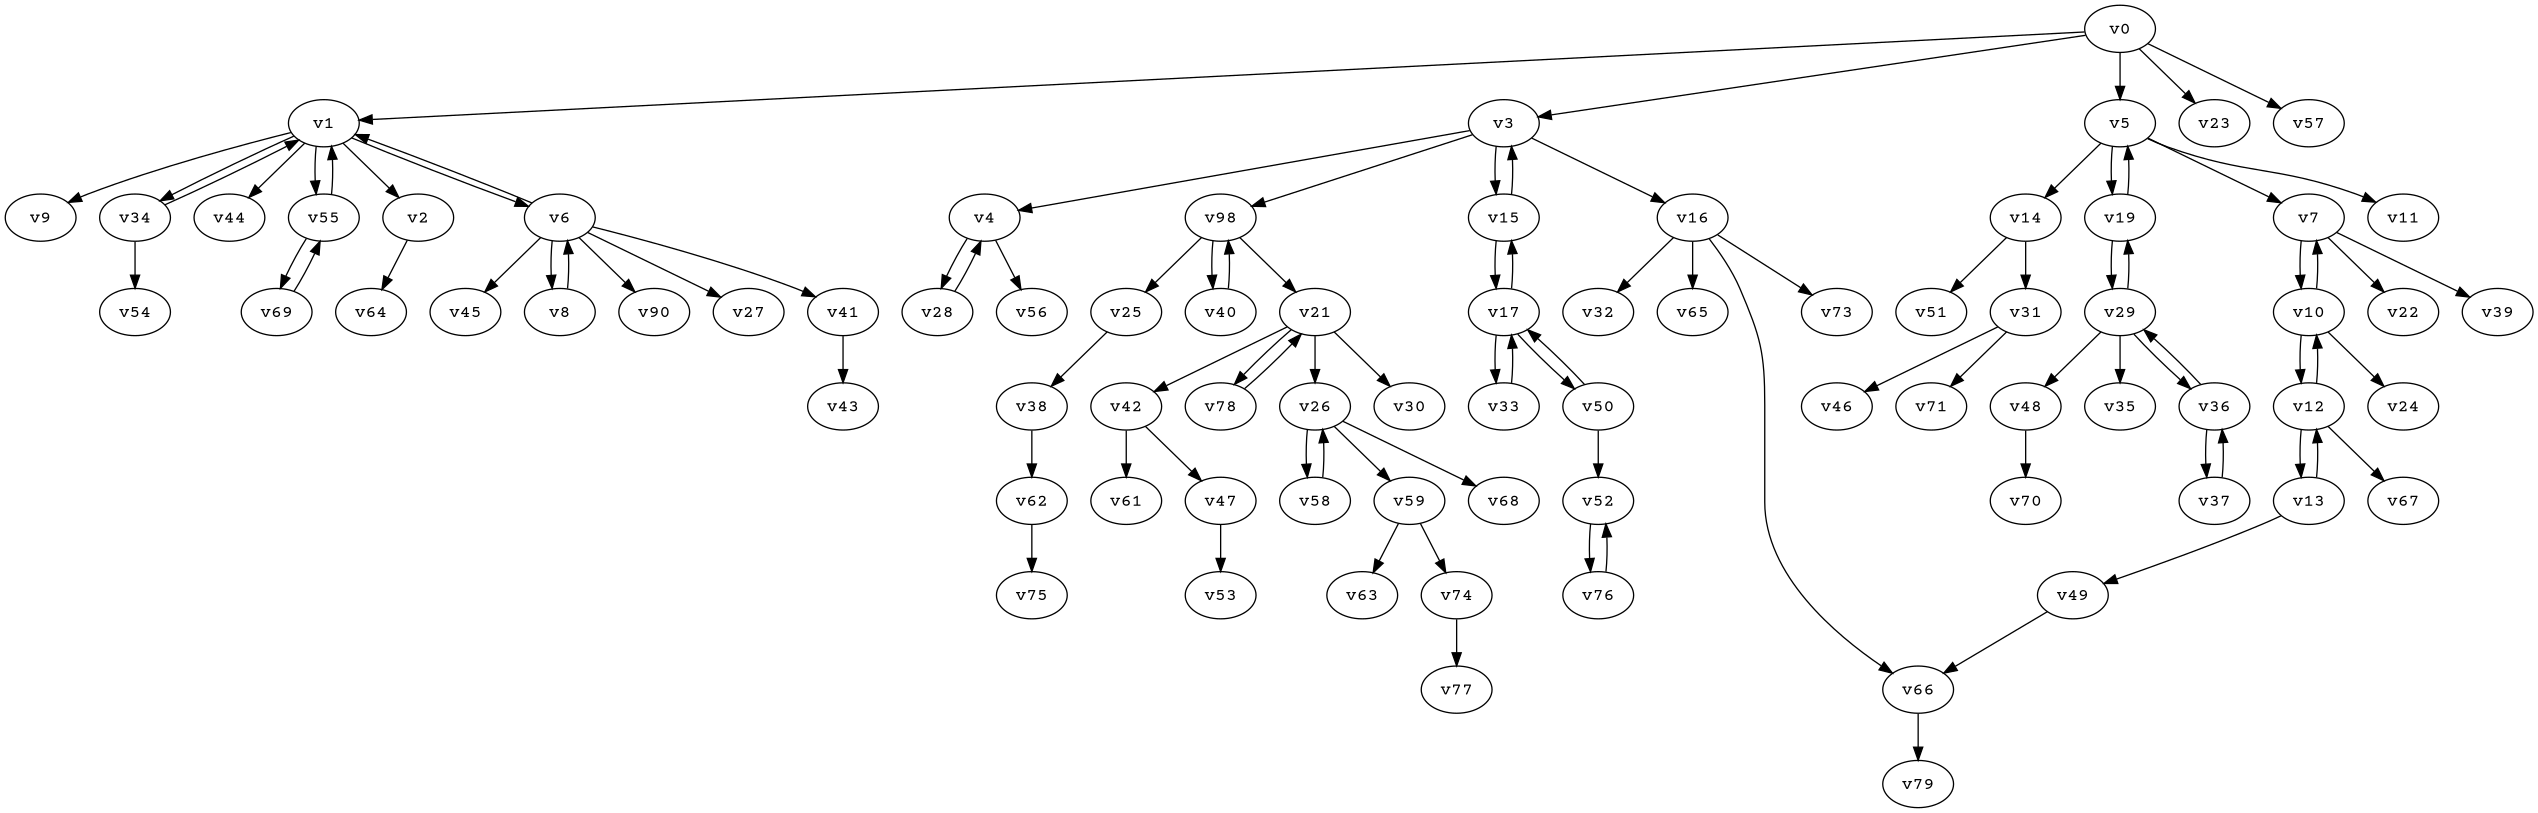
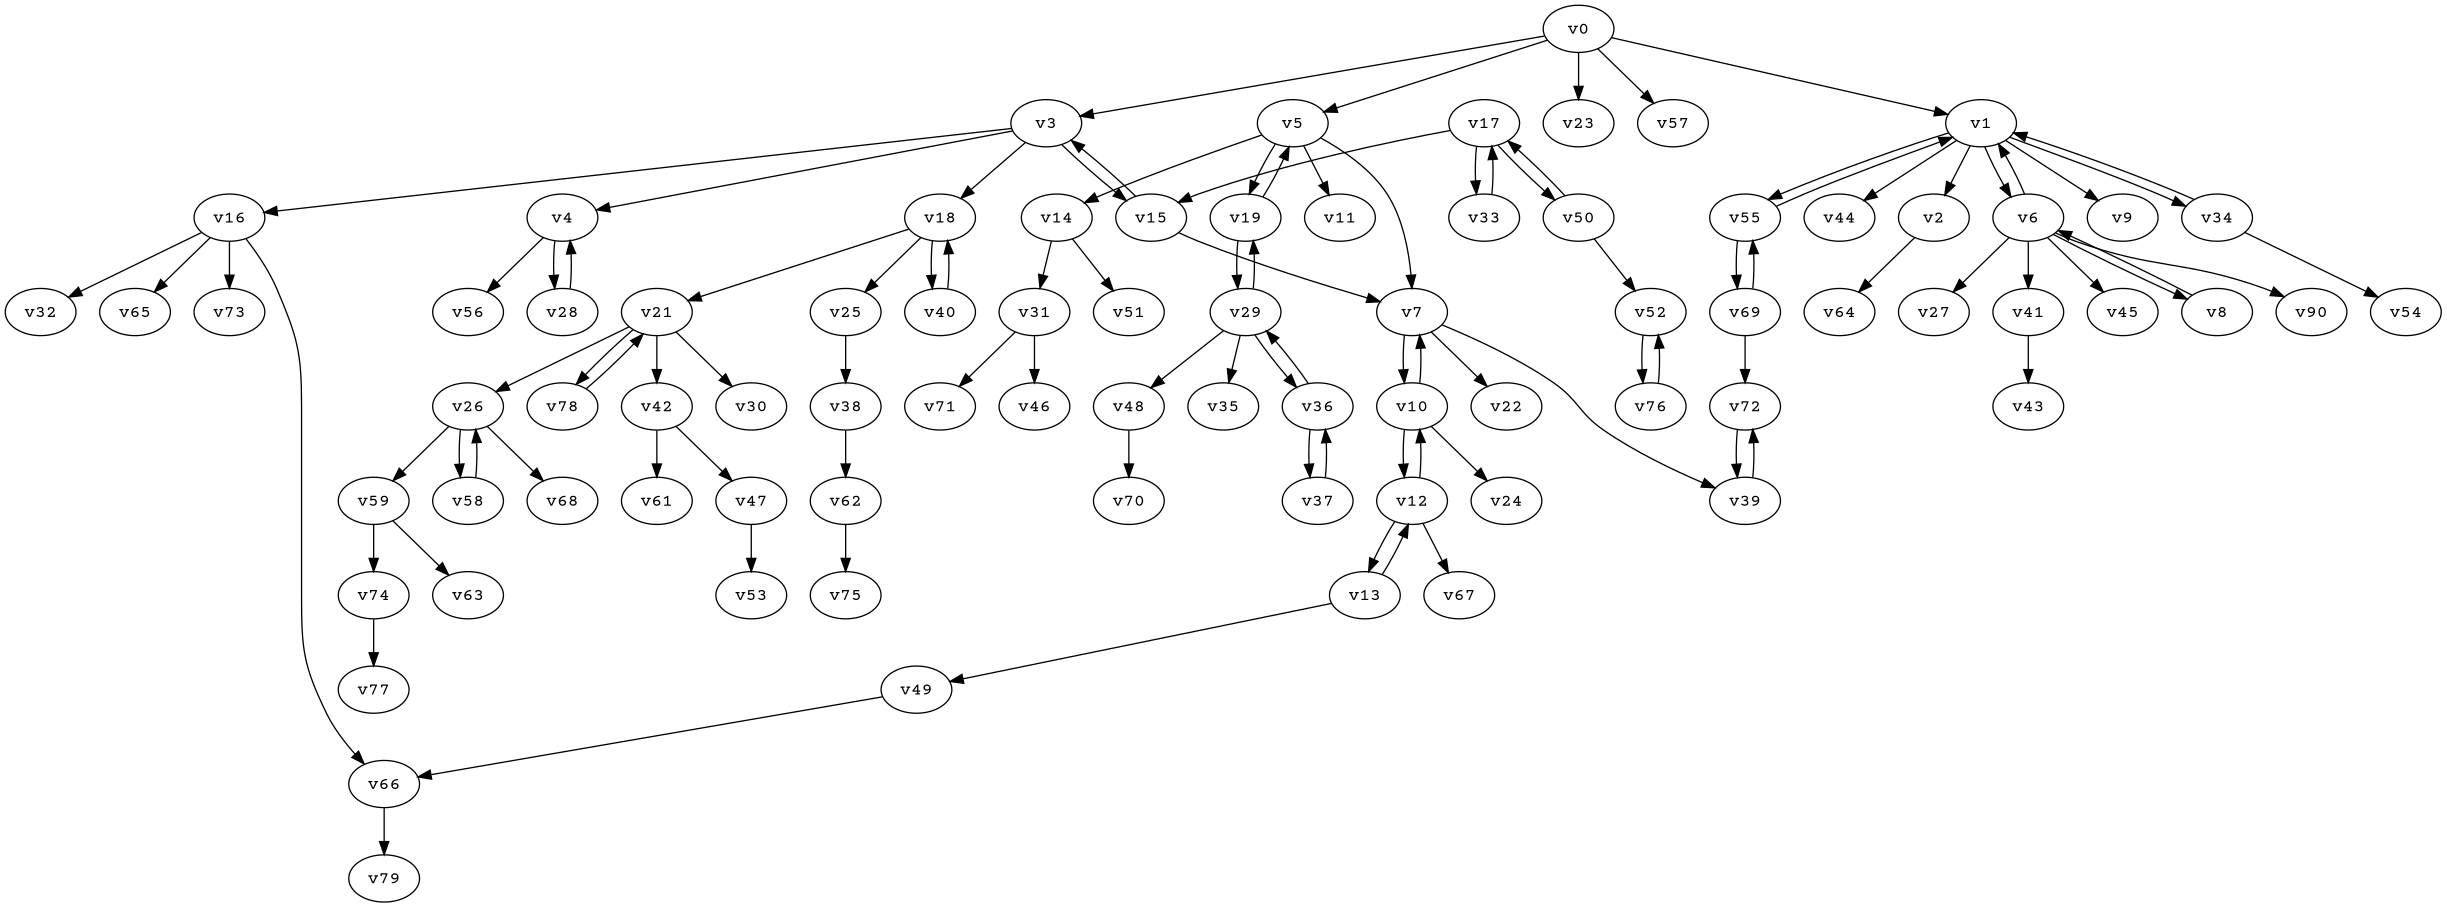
node "v98": label "v98" -> "v18"
edge "v15" -> "v17": now "v15" -> "v7"
node "v72": added
